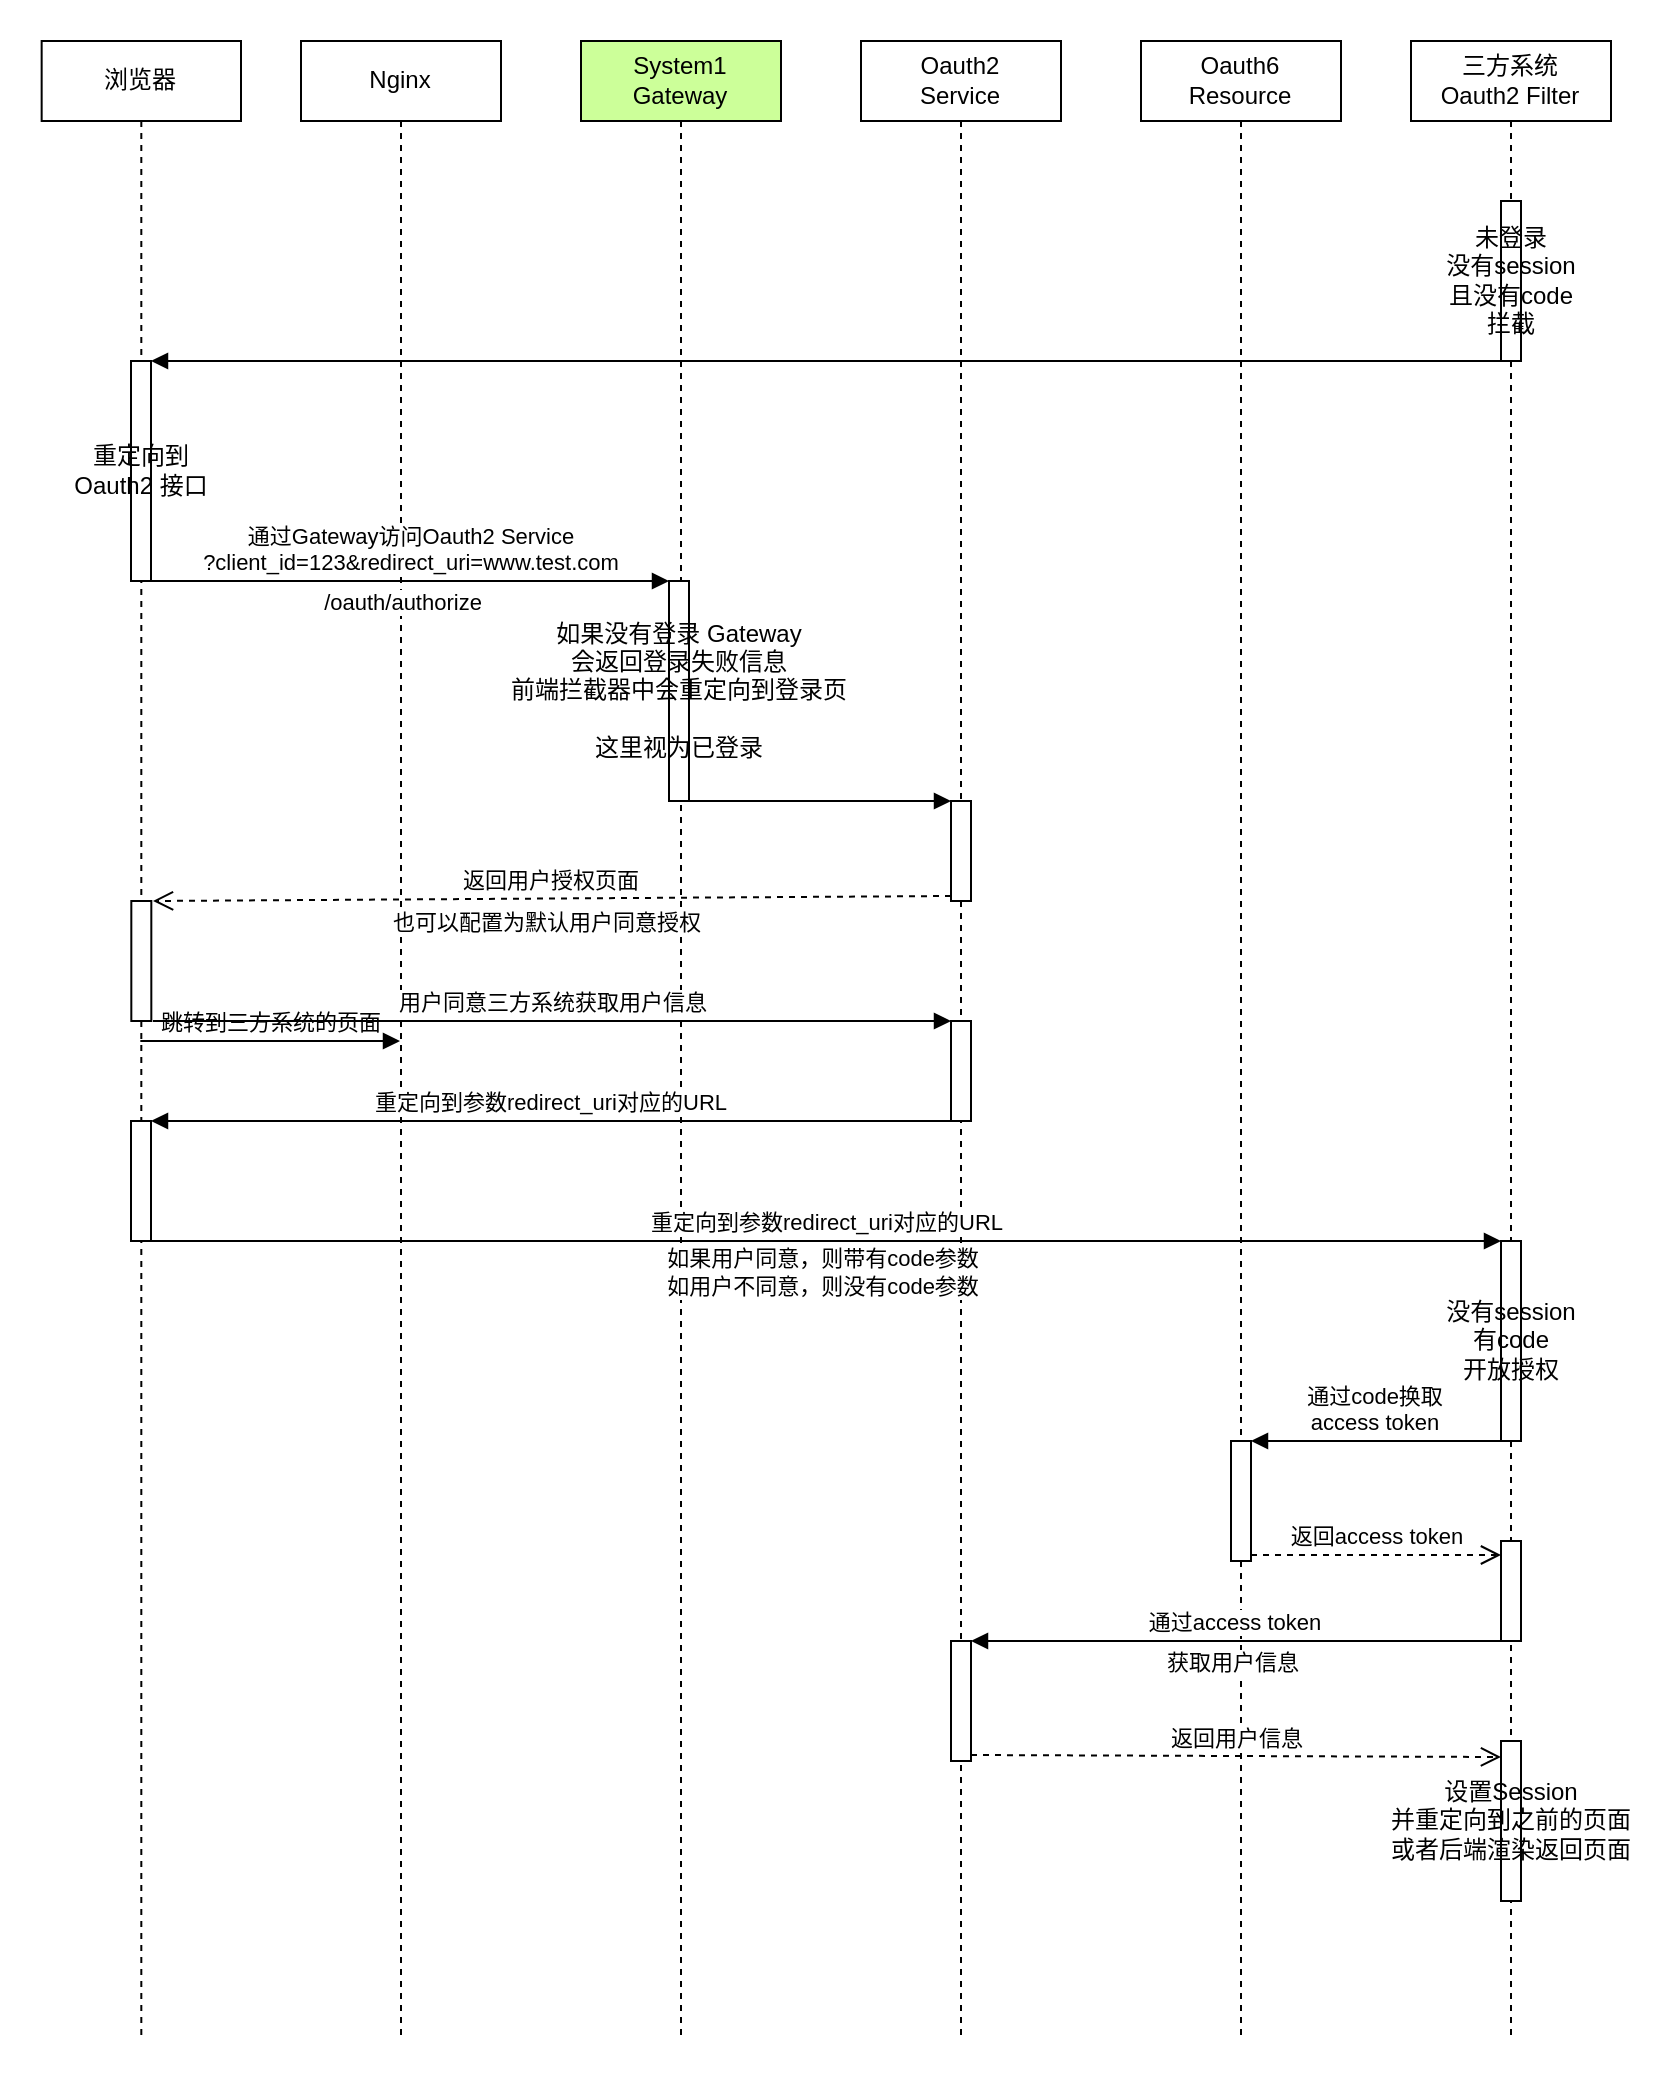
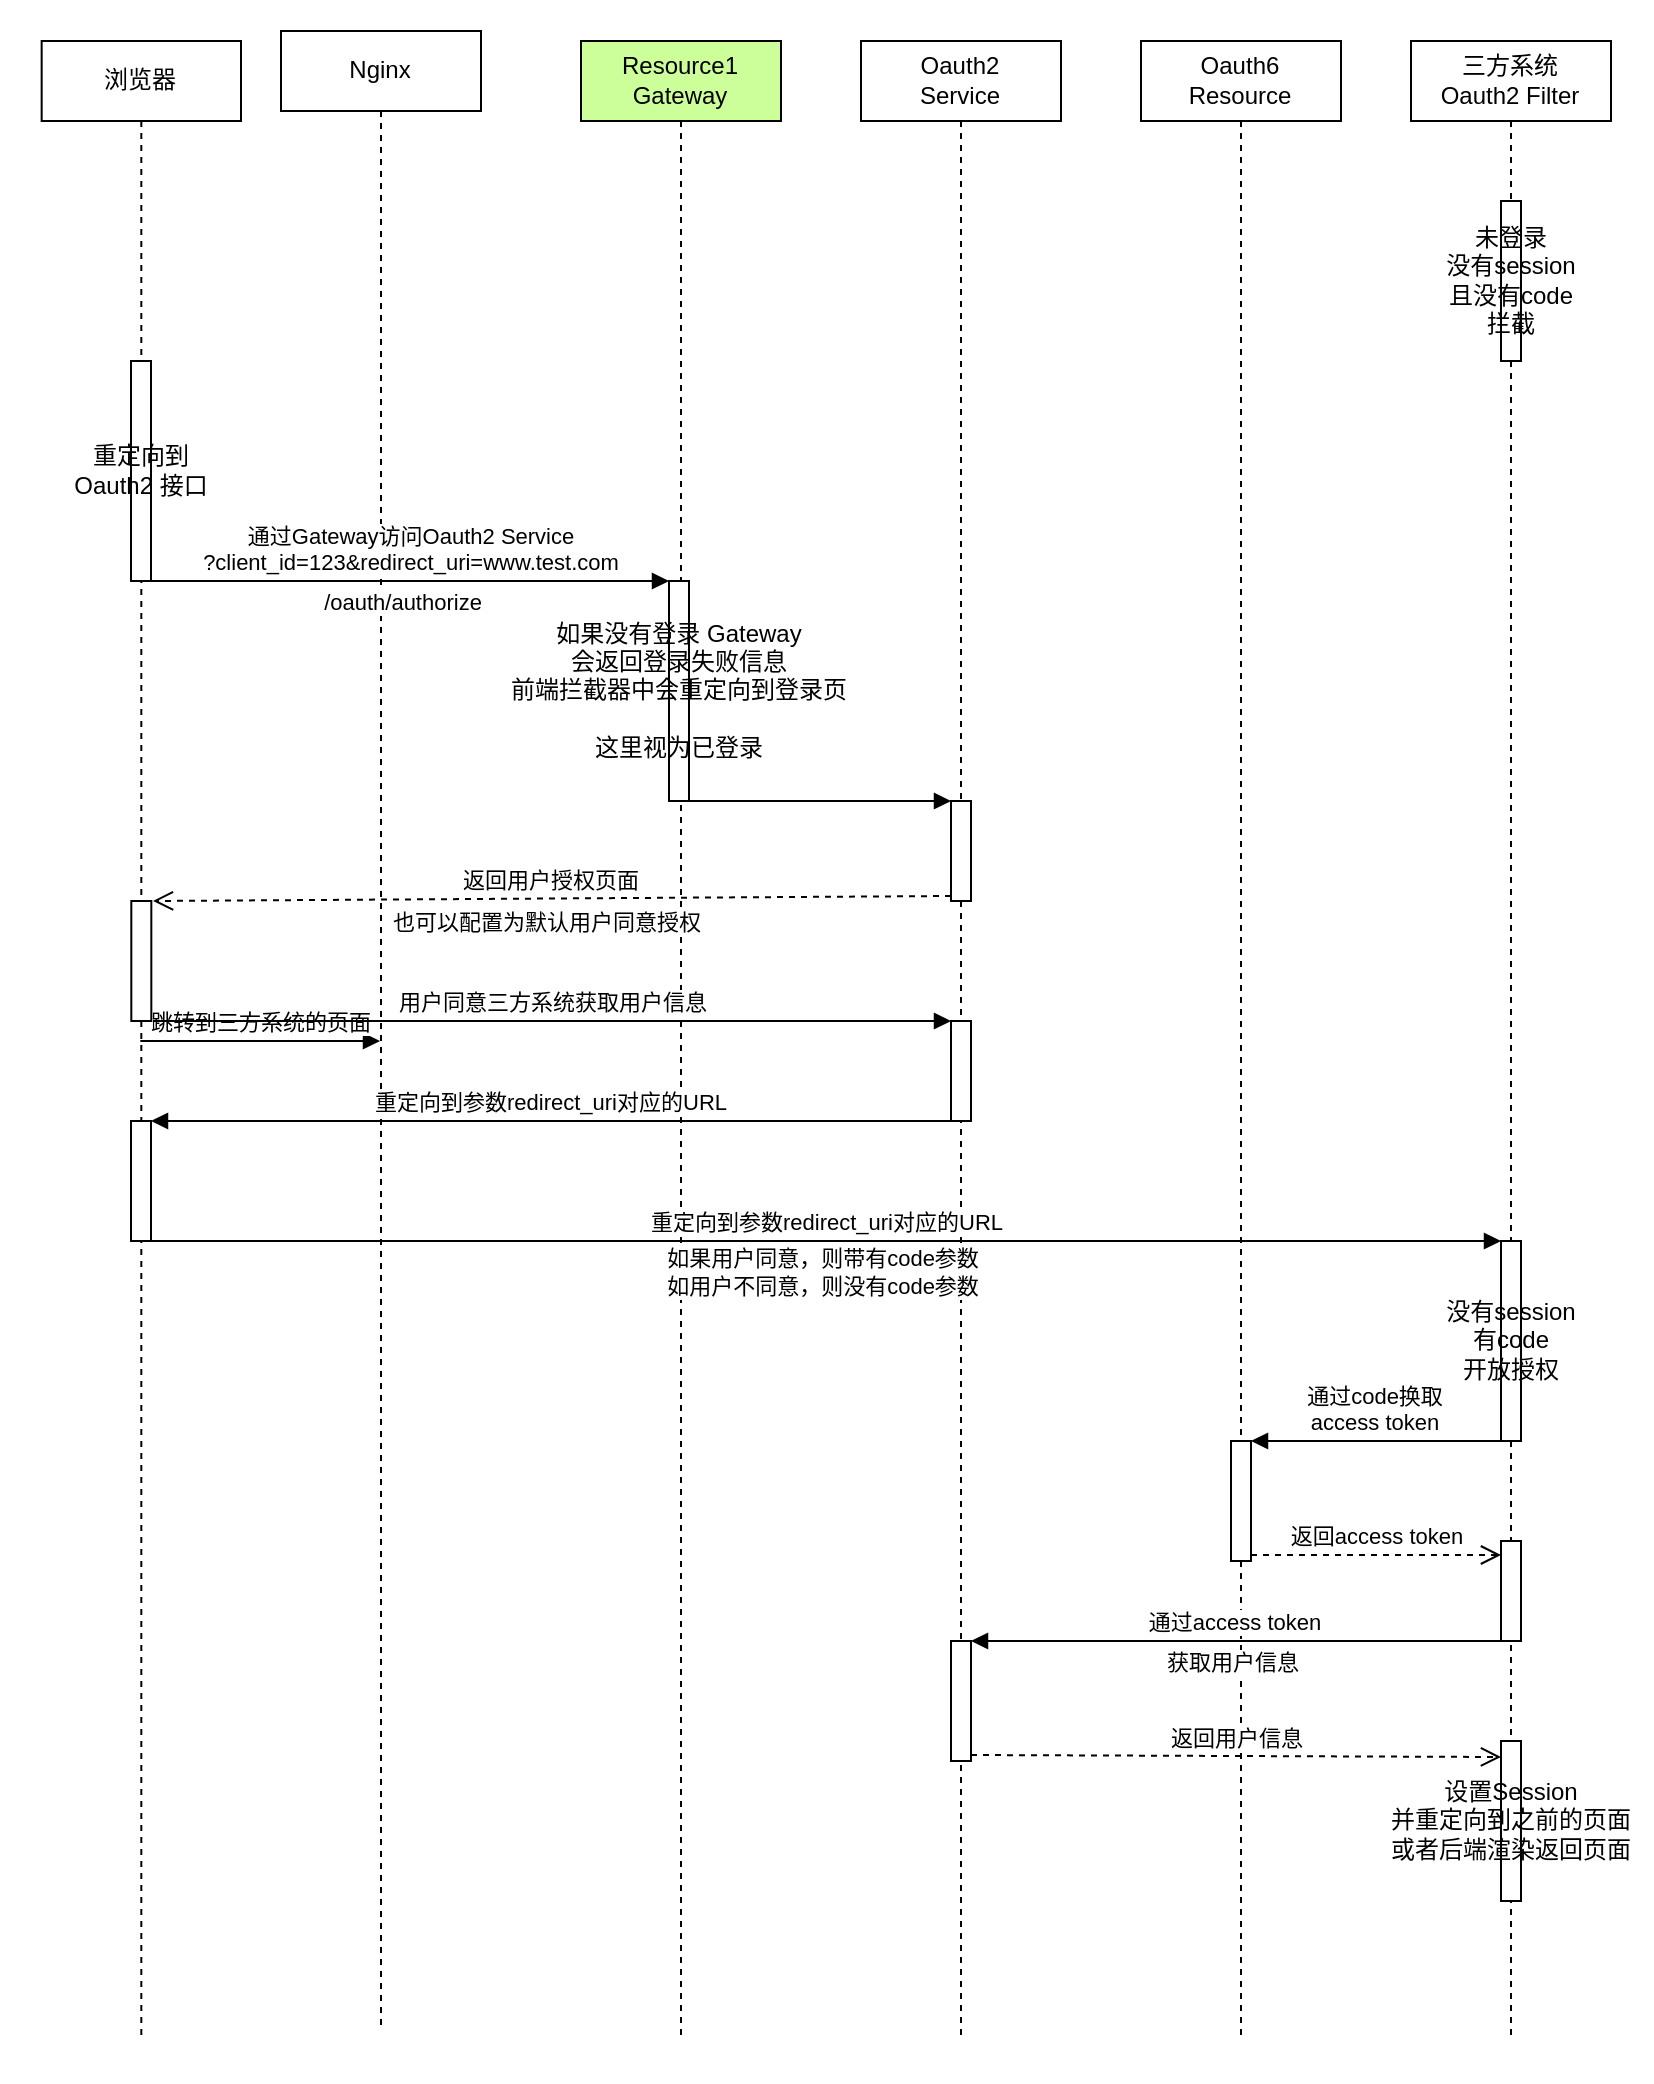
node "System1 Gateway": label "System1 Gateway" -> "Resource1 Gateway"
edge "未登录 没有session 且没有code 拦截" -> "重定向到 Oauth2 接口": removed
node "Nginx": moved (401, 1041) -> (381, 1031)
